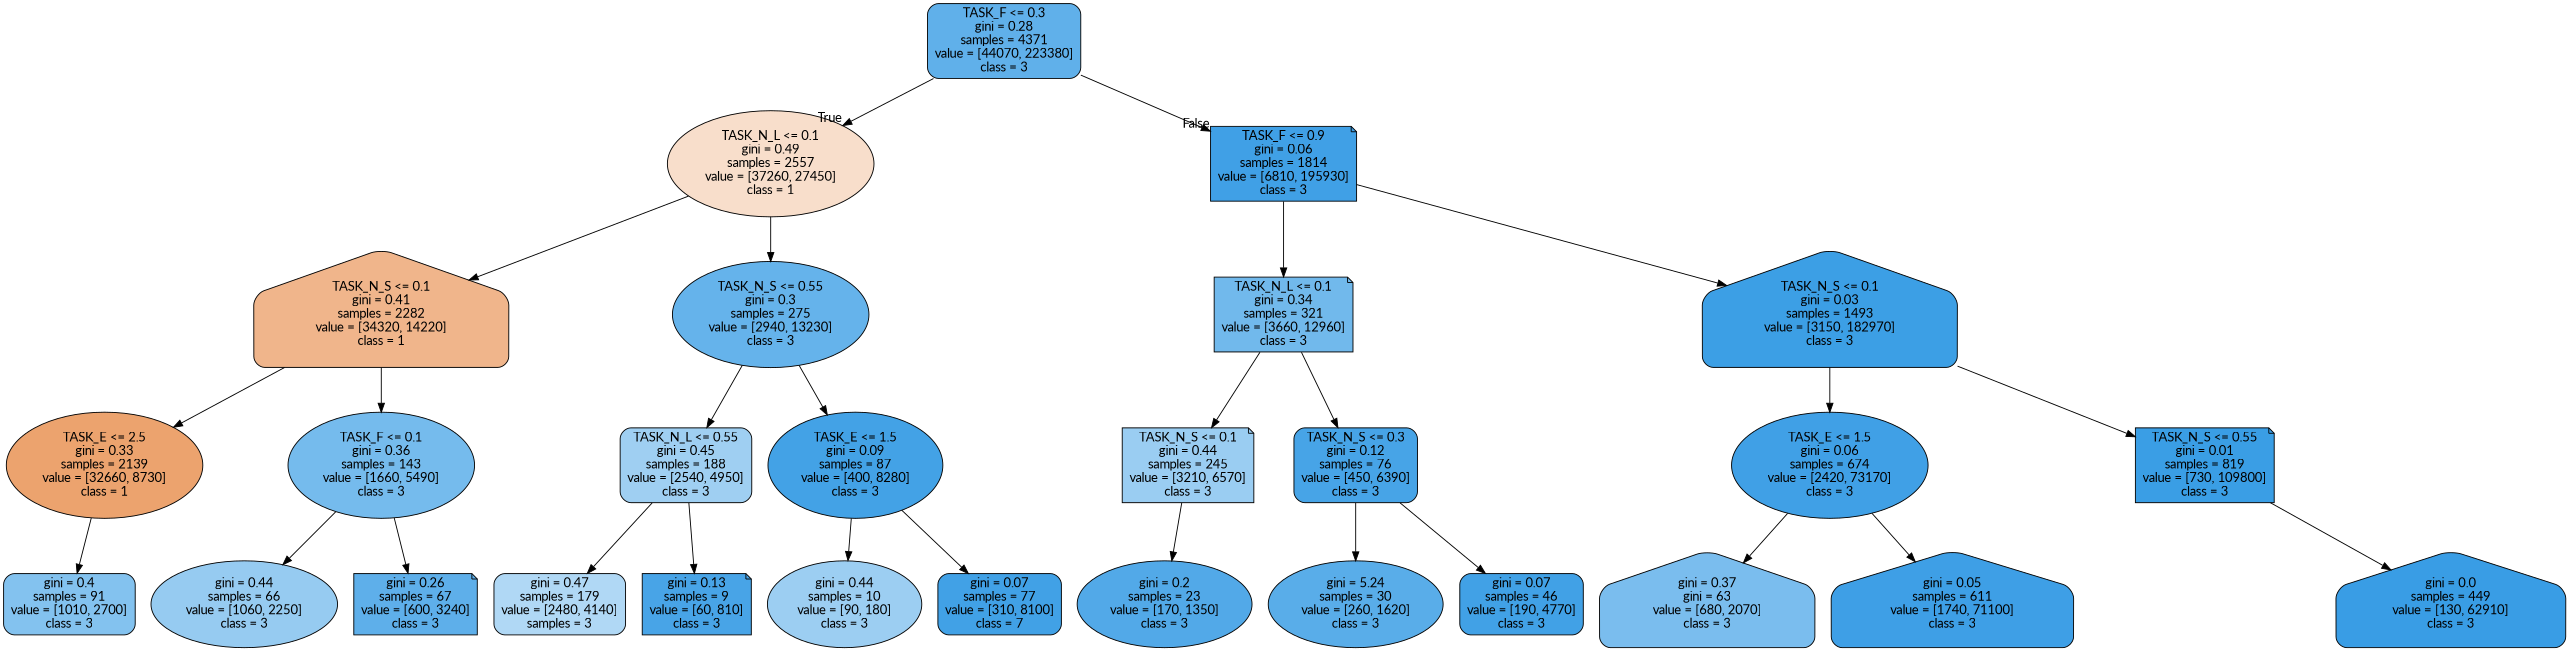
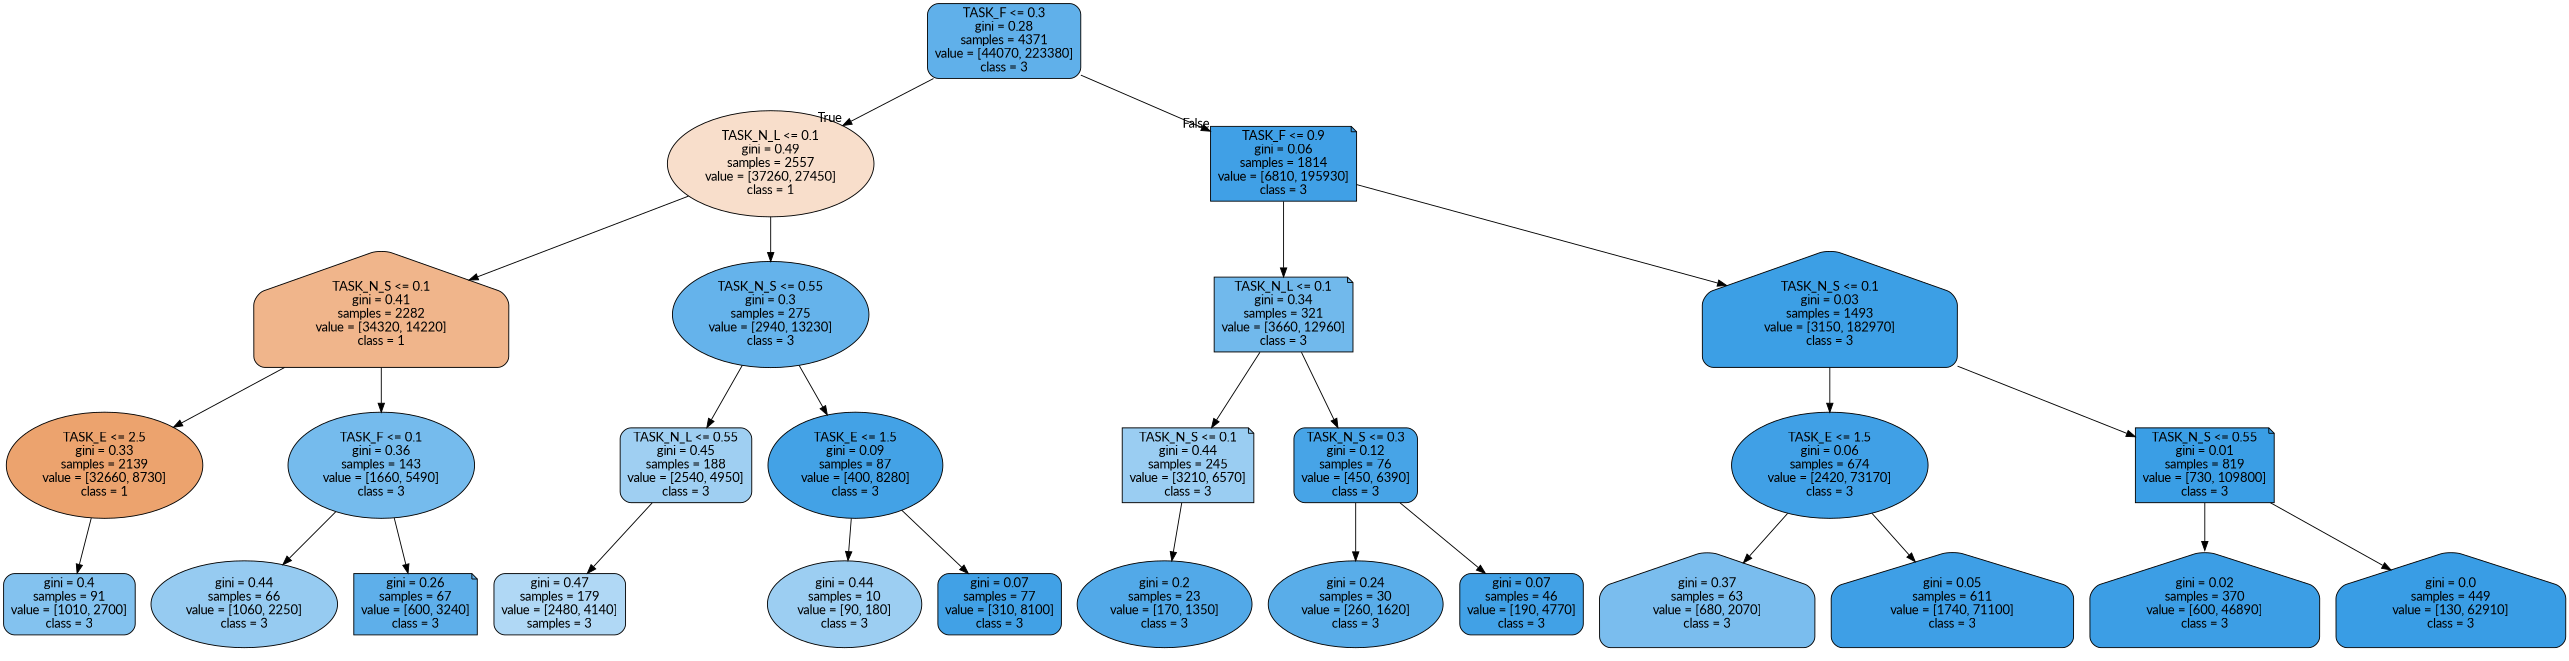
node "gini = 0.13 samples = 9 value = [60, 810] class = 3": removed
node "gini = 0.07 samples = 77 value = [310, 8100] class = 7": label "gini = 0.07 samples = 77 value = [310, 8100] class = 7" -> "gini = 0.07 samples = 77 value = [310, 8100] class = 3"
node "gini = 5.24 samples = 30 value = [260, 1620] class = 3": label "gini = 5.24 samples = 30 value = [260, 1620] class = 3" -> "gini = 0.24 samples = 30 value = [260, 1620] class = 3"
node "gini = 0.37 gini = 63 value = [680, 2070] class = 3": label "gini = 0.37 gini = 63 value = [680, 2070] class = 3" -> "gini = 0.37 samples = 63 value = [680, 2070] class = 3"
node "gini = 0.02 samples = 370 value = [600, 46890] class = 3": added
